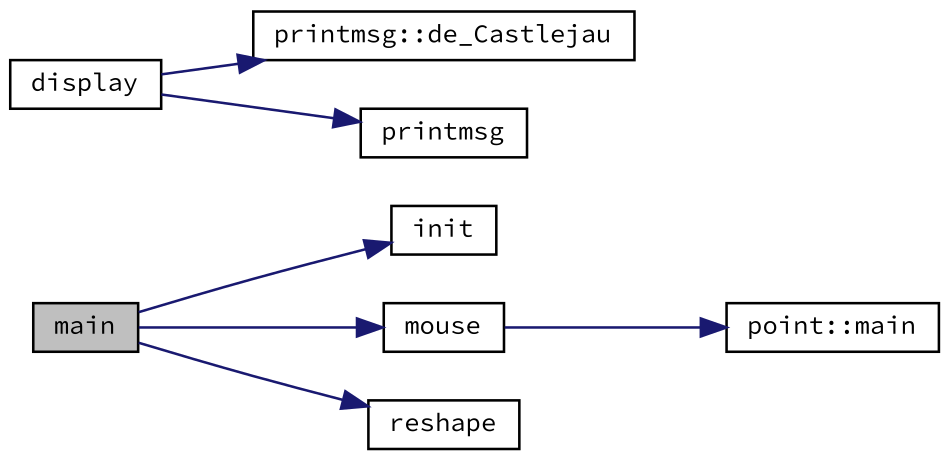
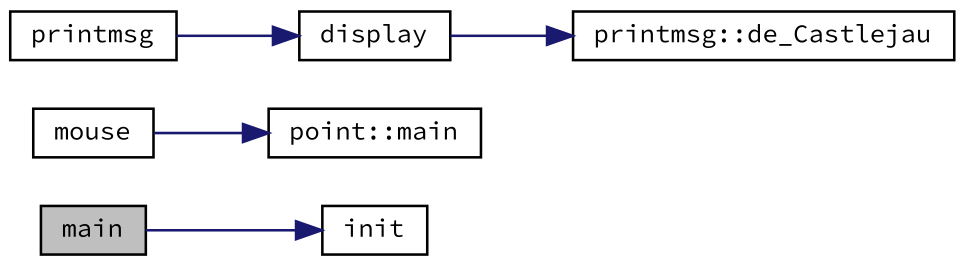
edge "display" -> "printmsg": reversed
edge "main" -> "mouse": removed
node "reshape": removed
